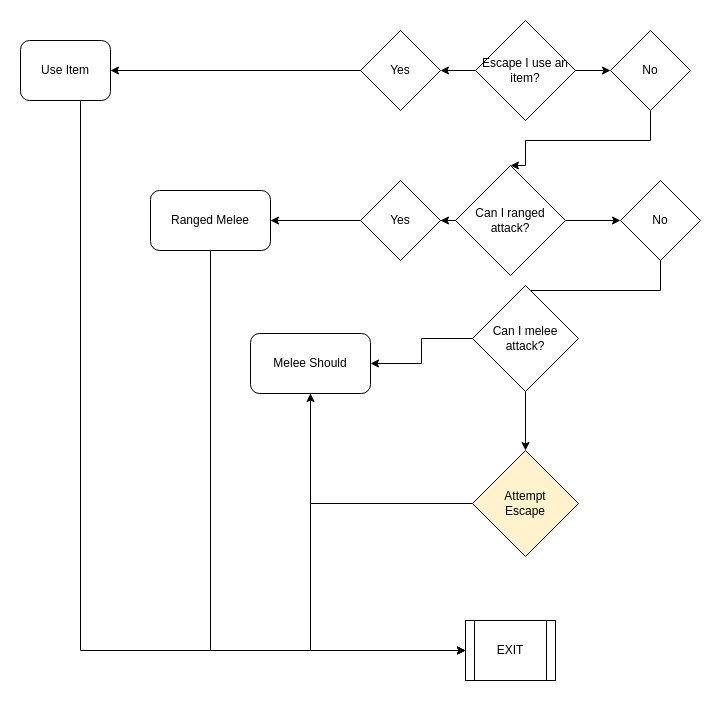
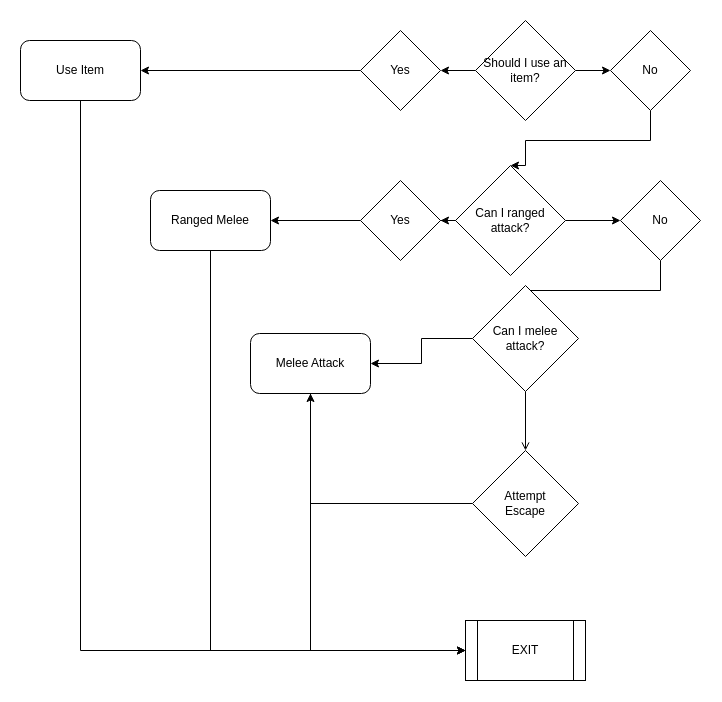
node "Use Item": size 90x60 -> 120x60
node "Escape I use an item?": label "Escape I use an item?" -> "Should I use an item?"
node "Melee Should": label "Melee Should" -> "Melee Attack"
edge "Can I melee attack?" -> "Attempt Escape": arrowhead classic -> open
node "Attempt Escape": fillcolor #fff2cc -> #ffffff
node "EXIT": size 90x60 -> 120x60
